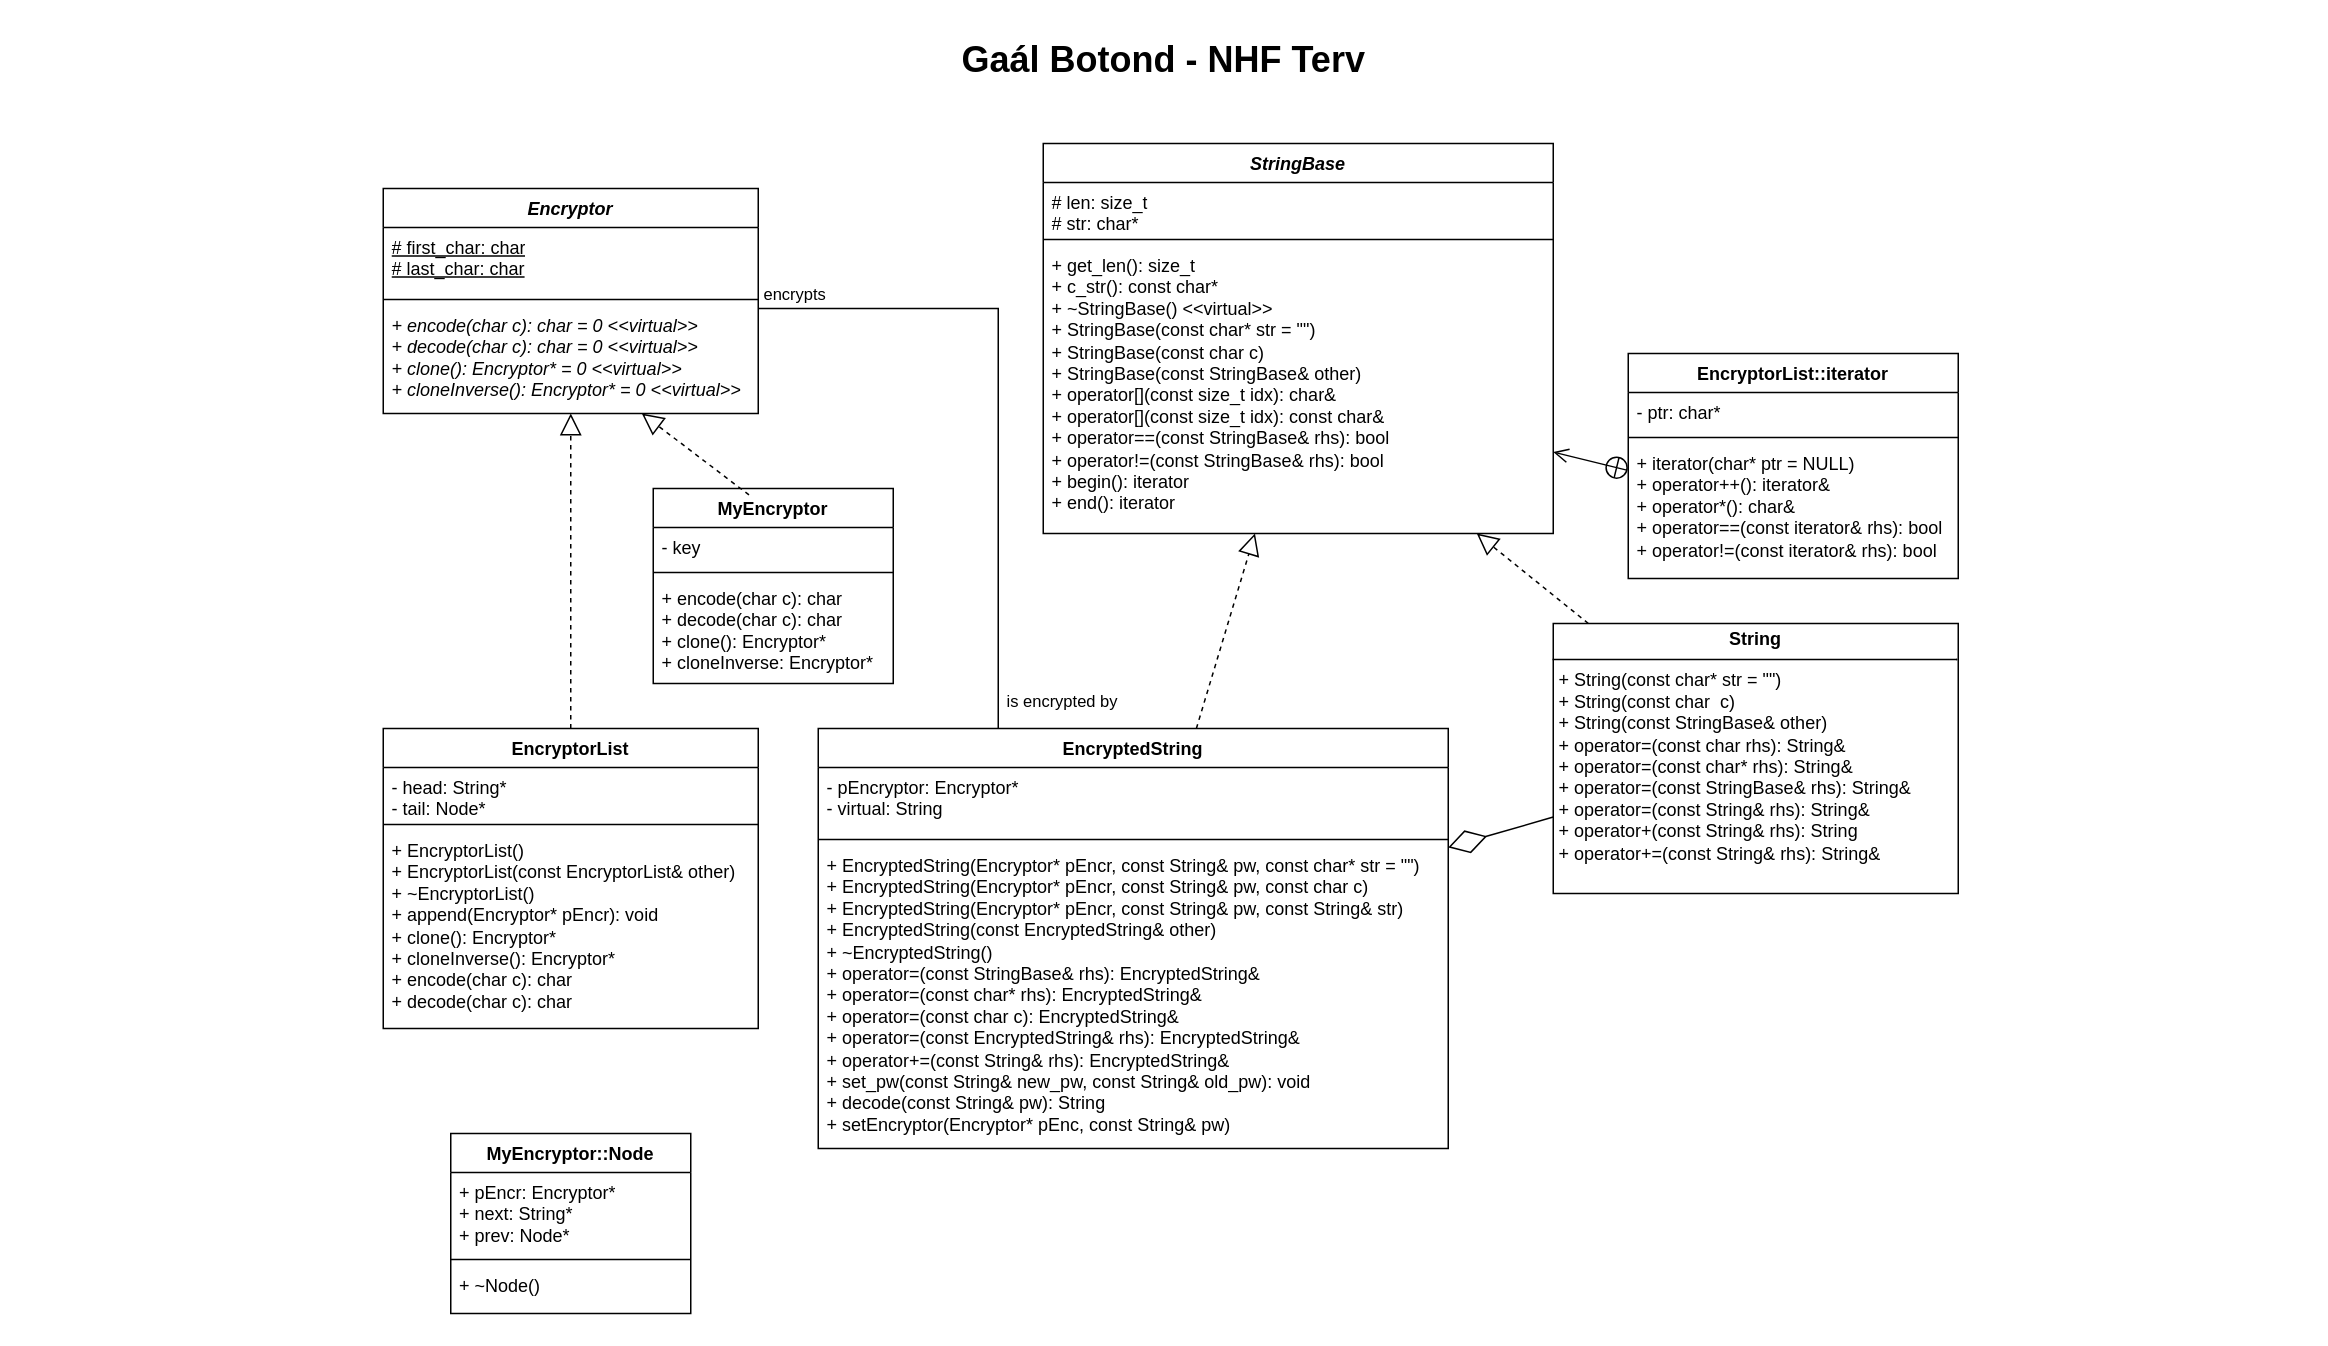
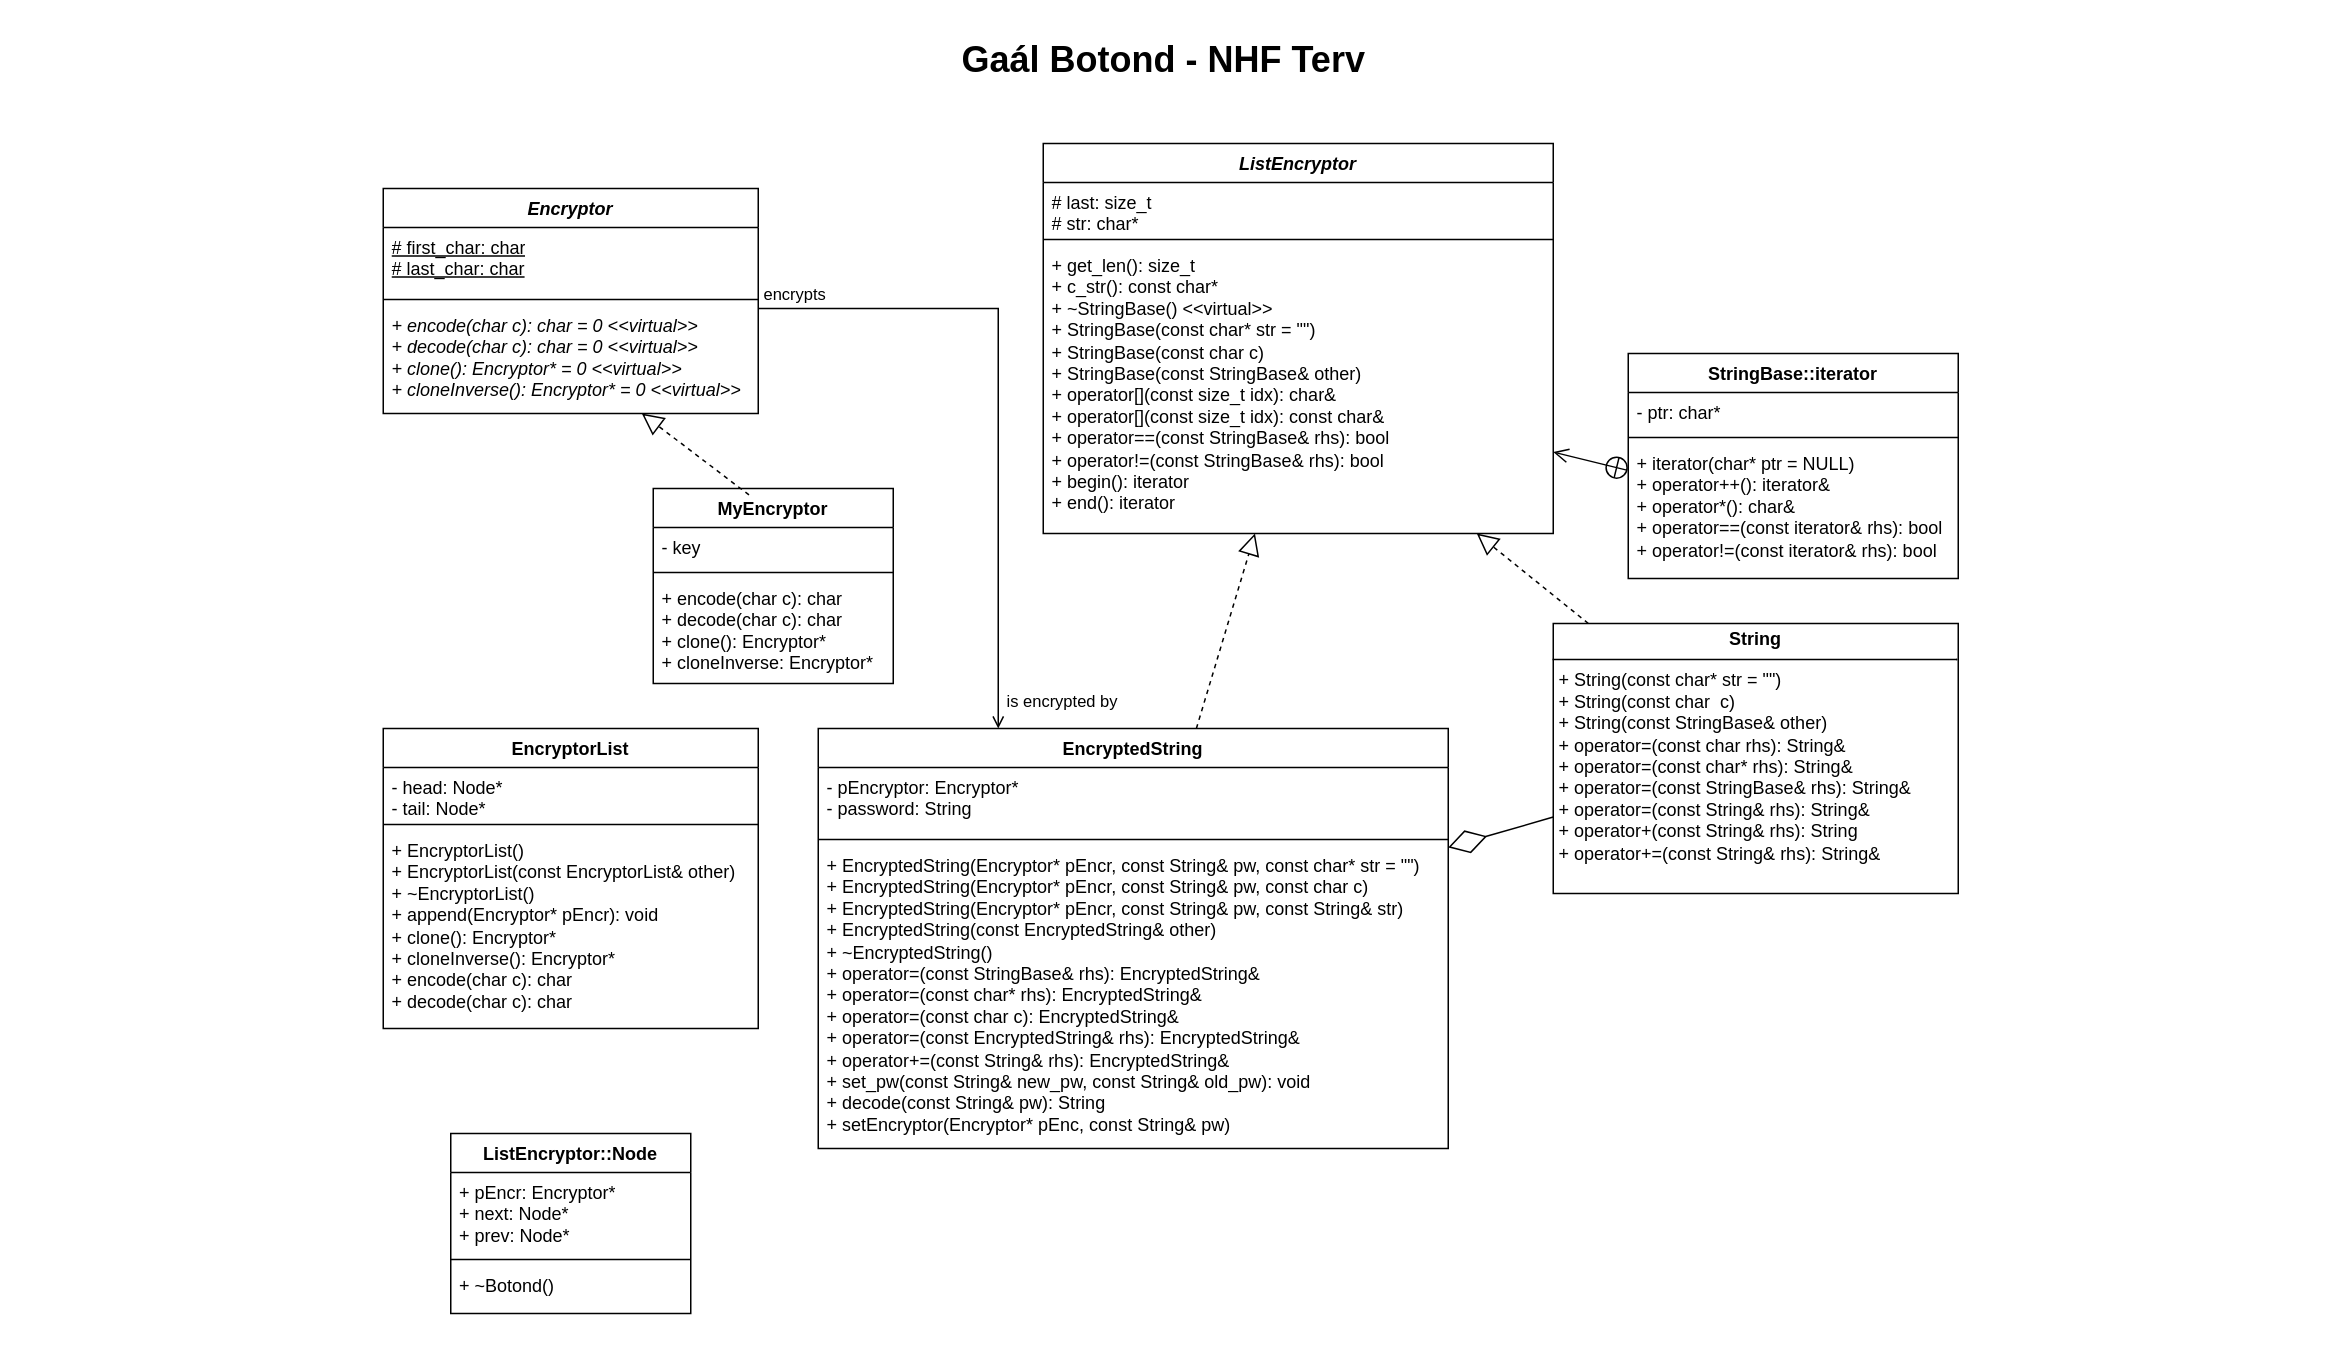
node "StringBase": label "StringBase" -> "ListEncryptor"
node "# len: size_t # str: char*": label "# len: size_t # str: char*" -> "# last: size_t # str: char*"
node "EncryptorList::iterator": label "EncryptorList::iterator" -> "StringBase::iterator"
edge "EncryptorList" -> "Encryptor": removed
edge "Encryptor" -- "EncryptedString": arrowhead none -> open
node "- head: String* - tail: Node*": label "- head: String* - tail: Node*" -> "- head: Node* - tail: Node*"
node "- pEncryptor: Encryptor* - virtual: String": label "- pEncryptor: Encryptor* - virtual: String" -> "- pEncryptor: Encryptor* - password: String"
node "MyEncryptor::Node": label "MyEncryptor::Node" -> "ListEncryptor::Node"
node "+ pEncr: Encryptor* + next: String* + prev: Node*": label "+ pEncr: Encryptor* + next: String* + prev: Node*" -> "+ pEncr: Encryptor* + next: Node* + prev: Node*"
node "+ ~Node()": label "+ ~Node()" -> "+ ~Botond()"
